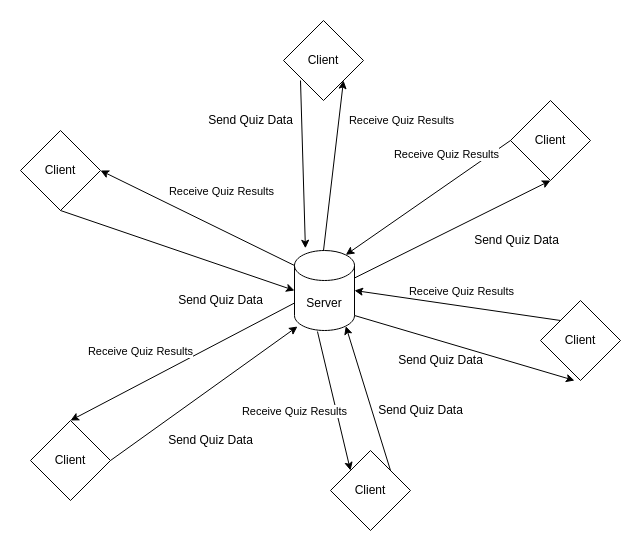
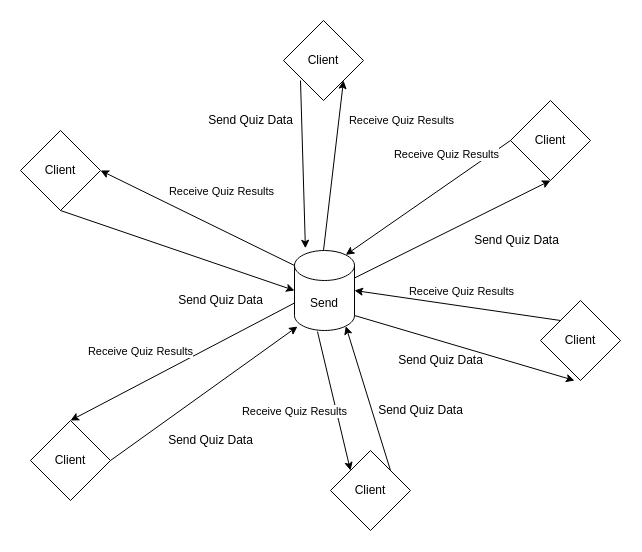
node "Server": label "Server" -> "Send"
